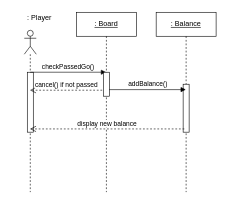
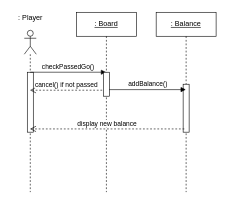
node ": Player": moved (39, 18) -> (30, 18)
